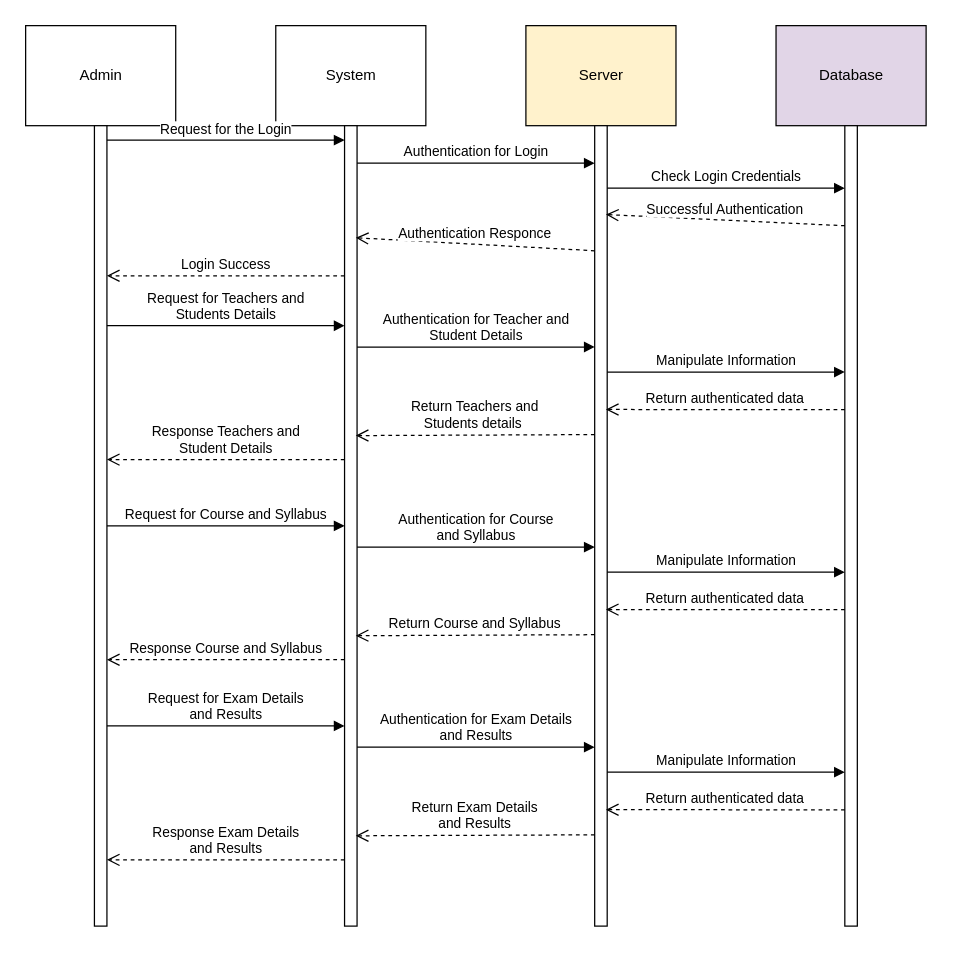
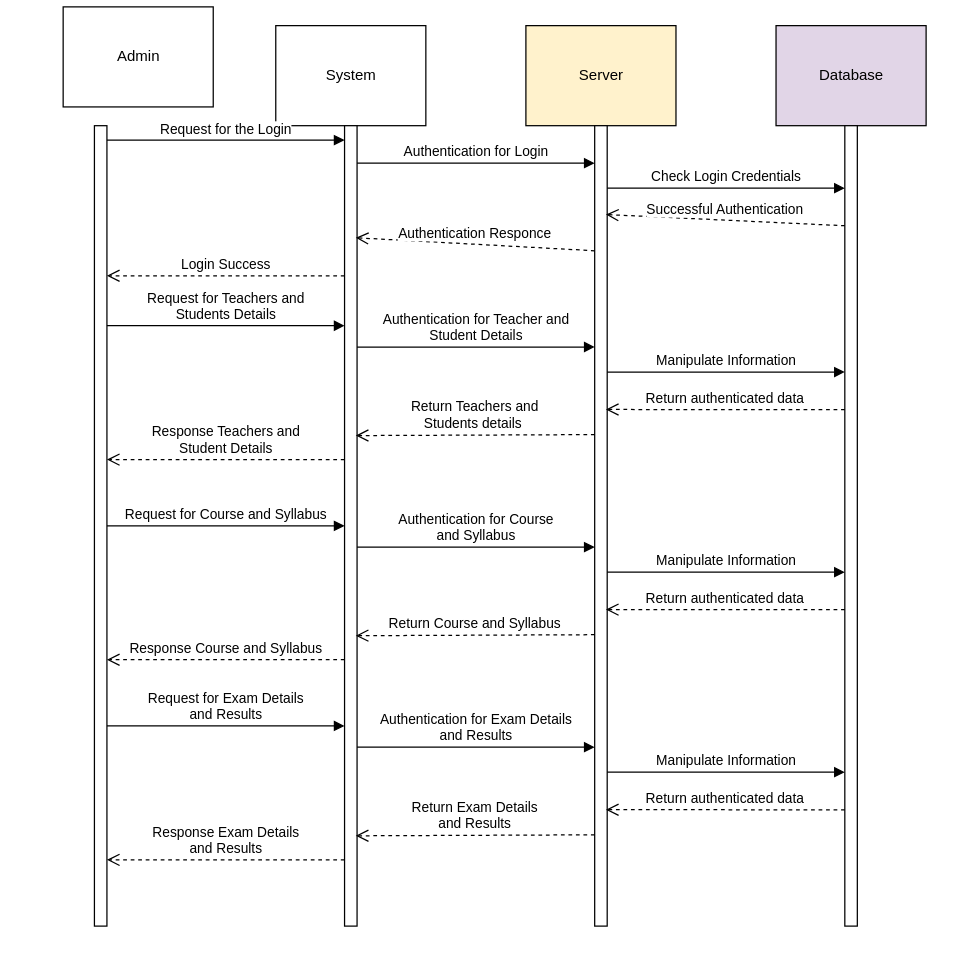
node "Admin": moved (101, 76) -> (138, 57)
